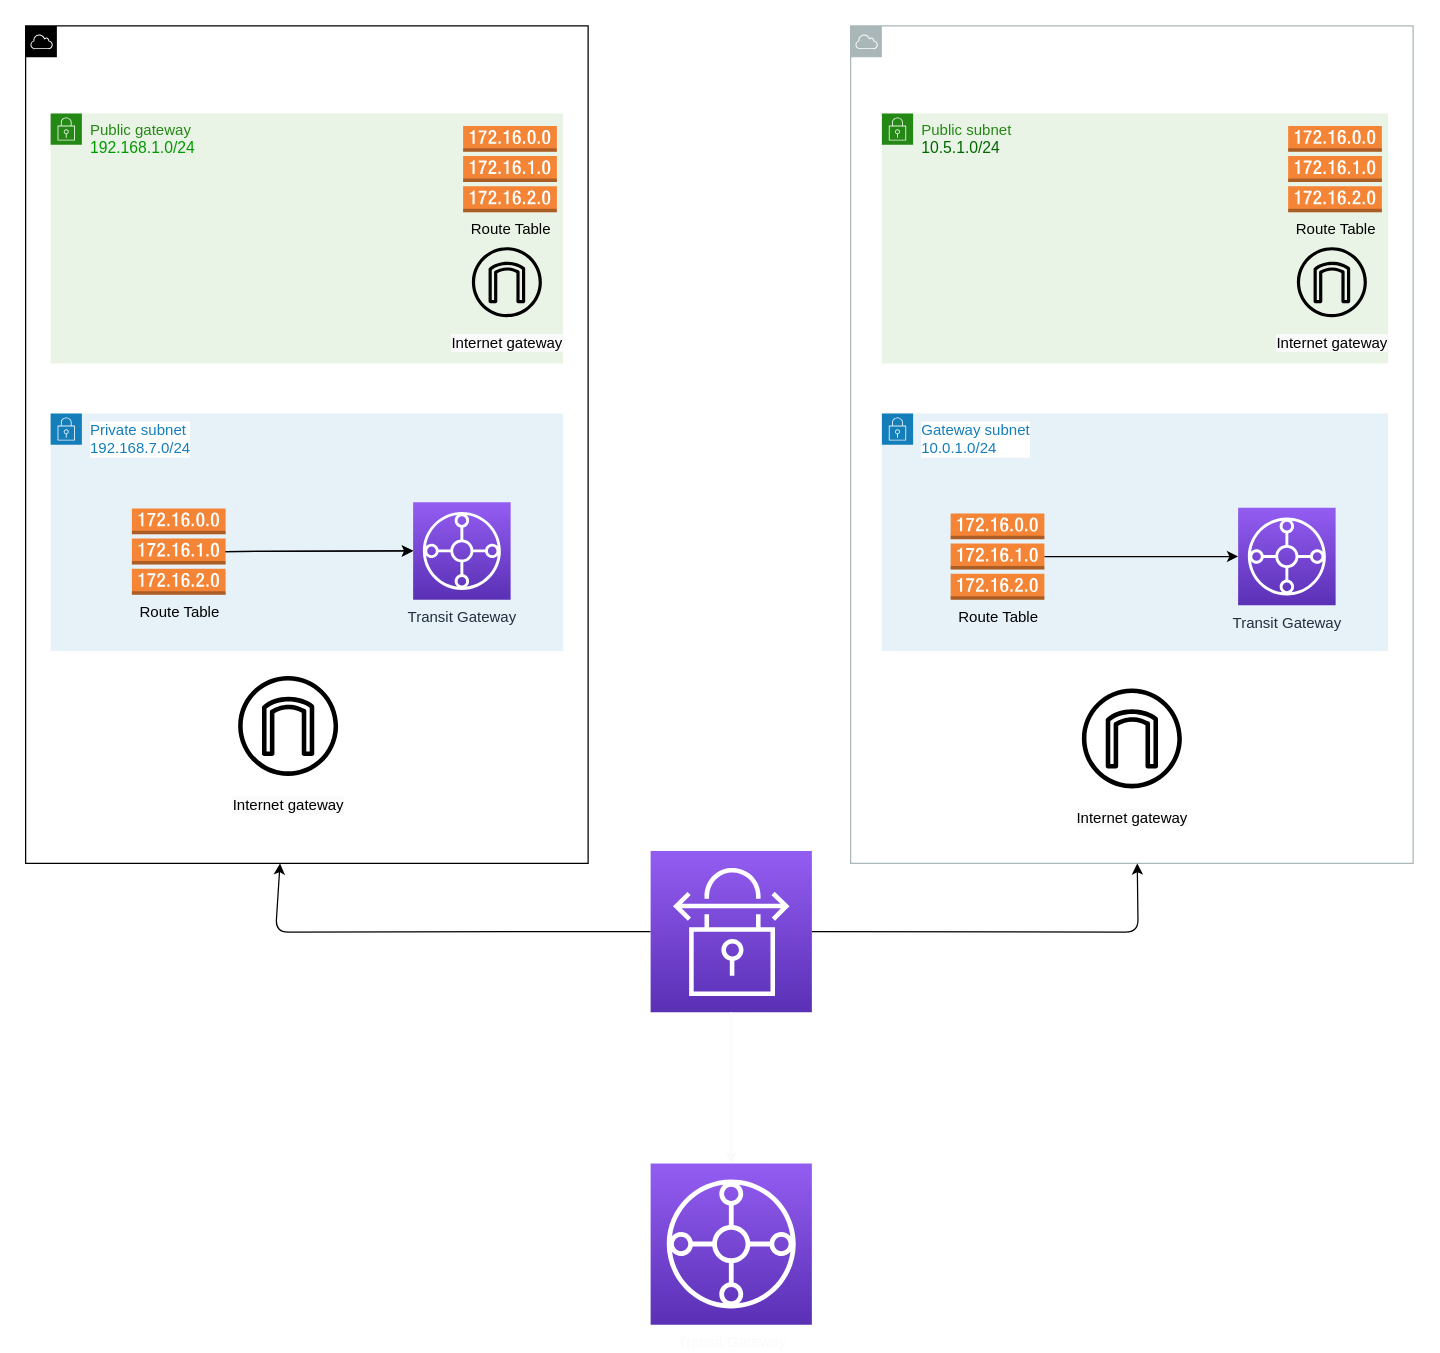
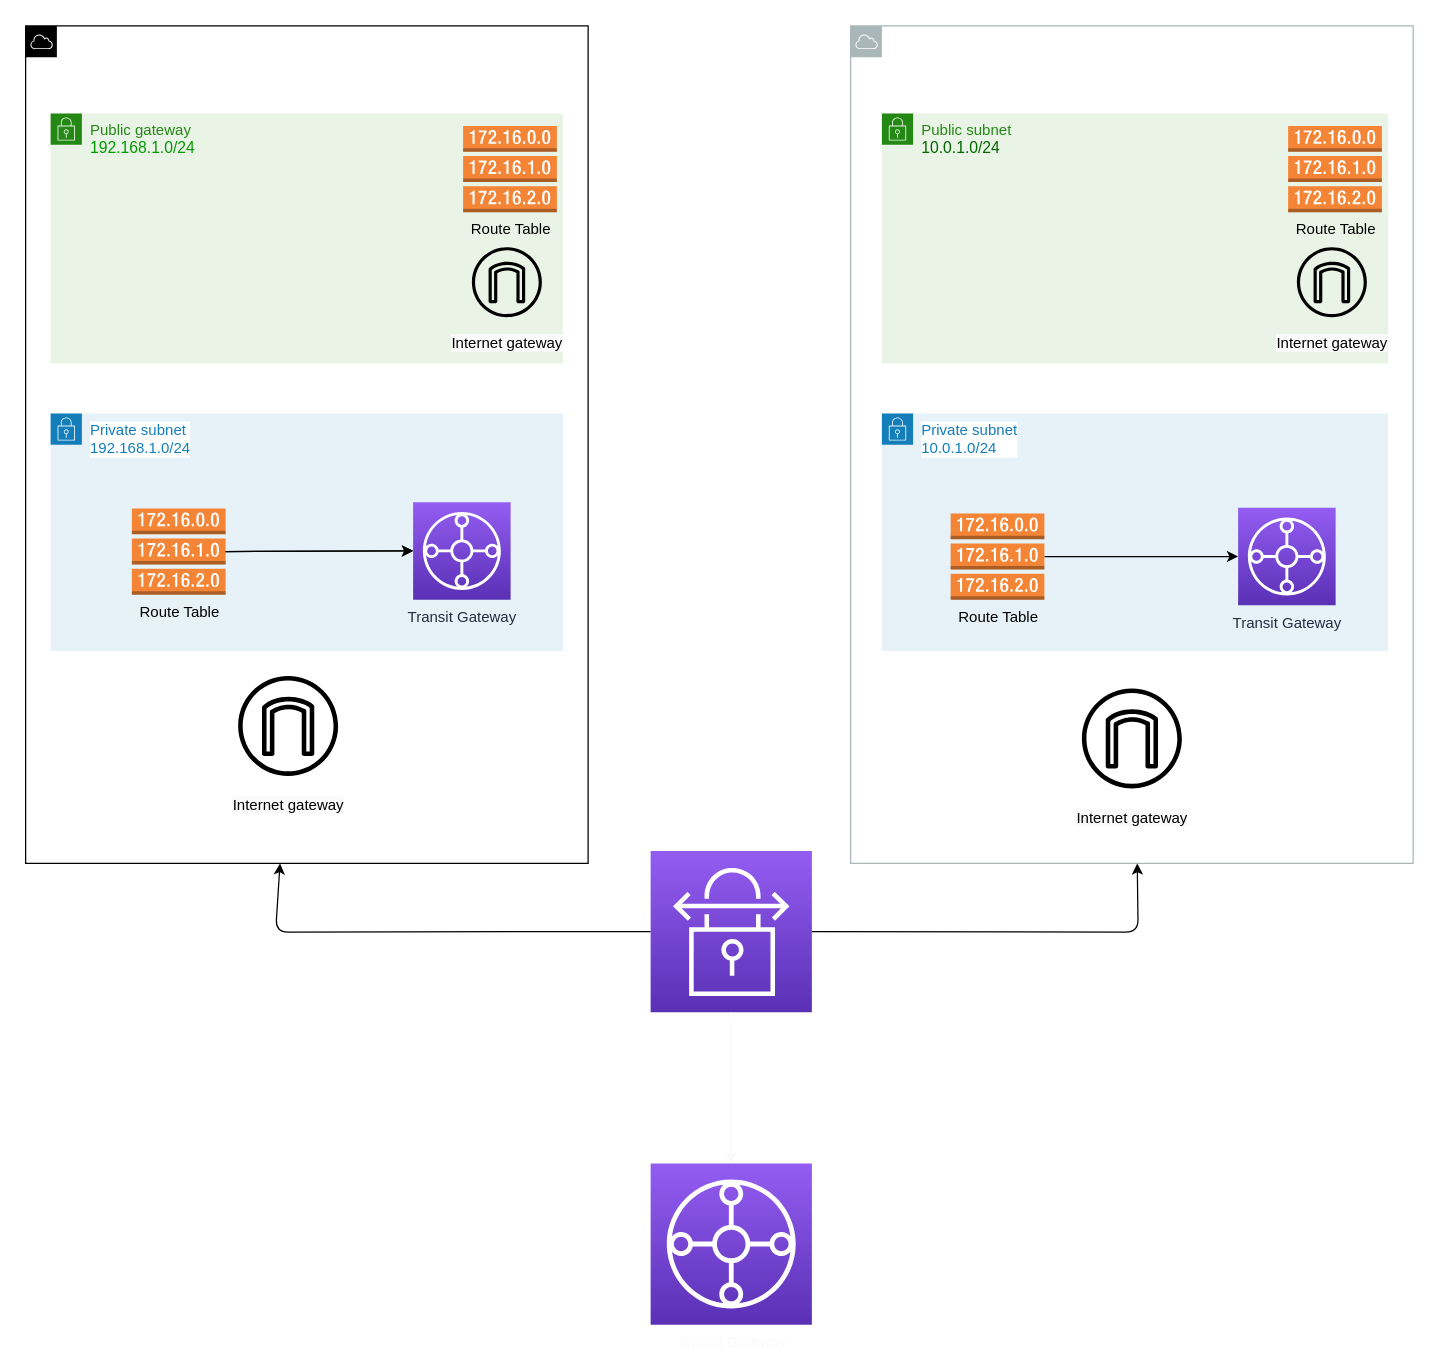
node "On-Premises Network": label "On-Premises Network" -> "On-Premises Public"
node "Public subnet 10.5.1.0/24": label "Public subnet 10.5.1.0/24" -> "Public subnet 10.0.1.0/24"
node "Private subnet 192.168.7.0/24": label "Private subnet 192.168.7.0/24" -> "Private subnet 192.168.1.0/24"
node "Gateway subnet 10.0.1.0/24": label "Gateway subnet 10.0.1.0/24" -> "Private subnet 10.0.1.0/24"
